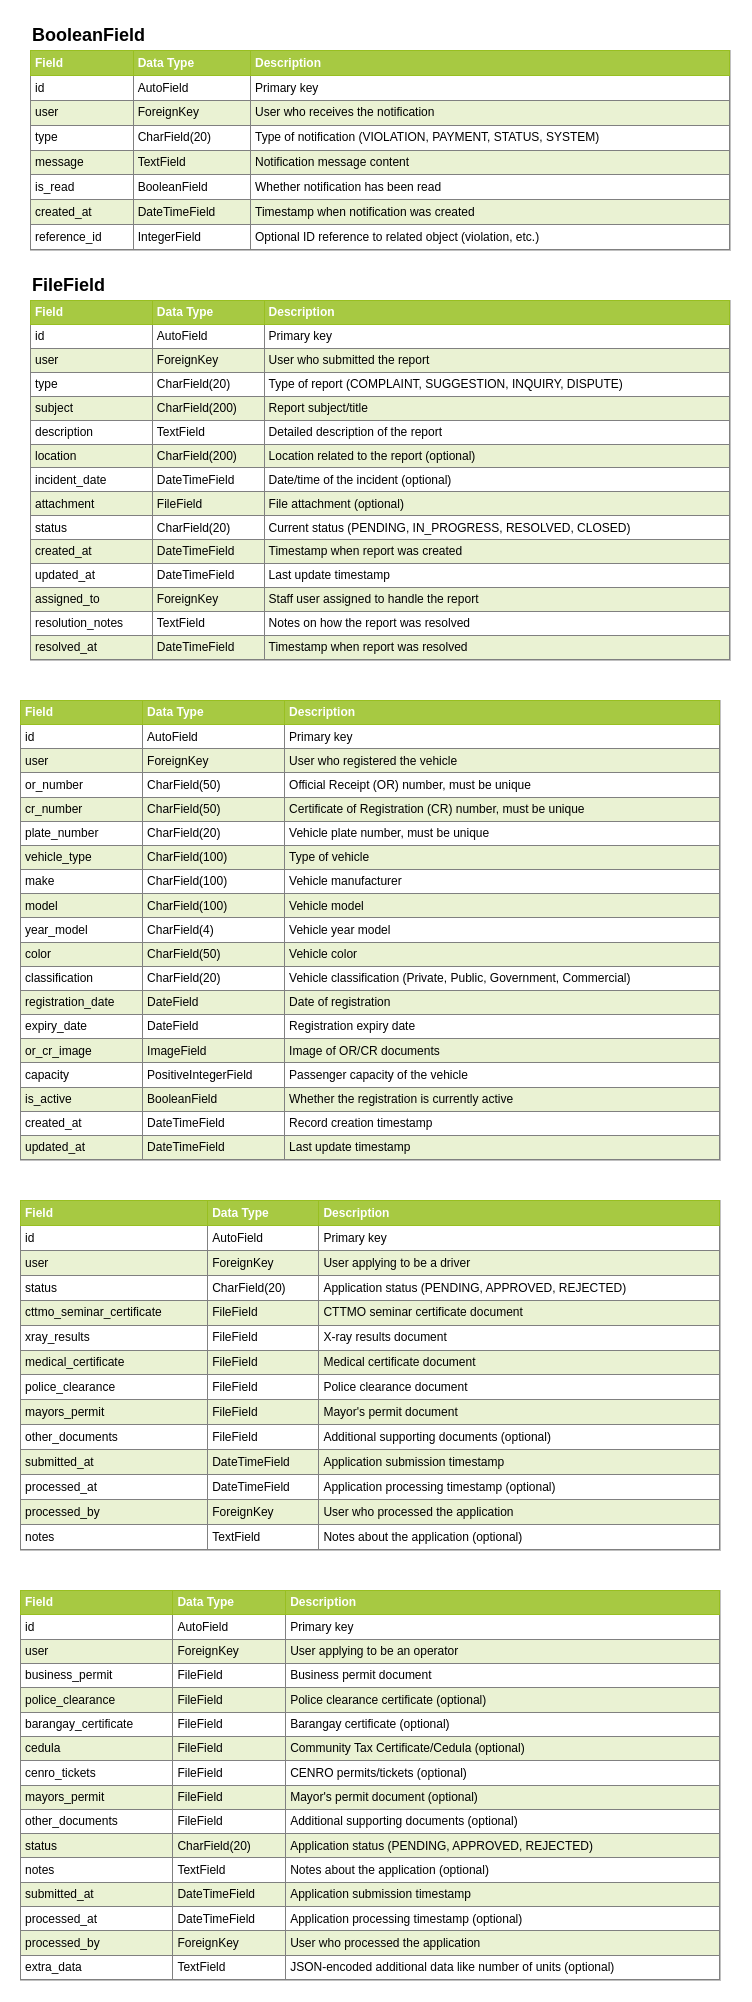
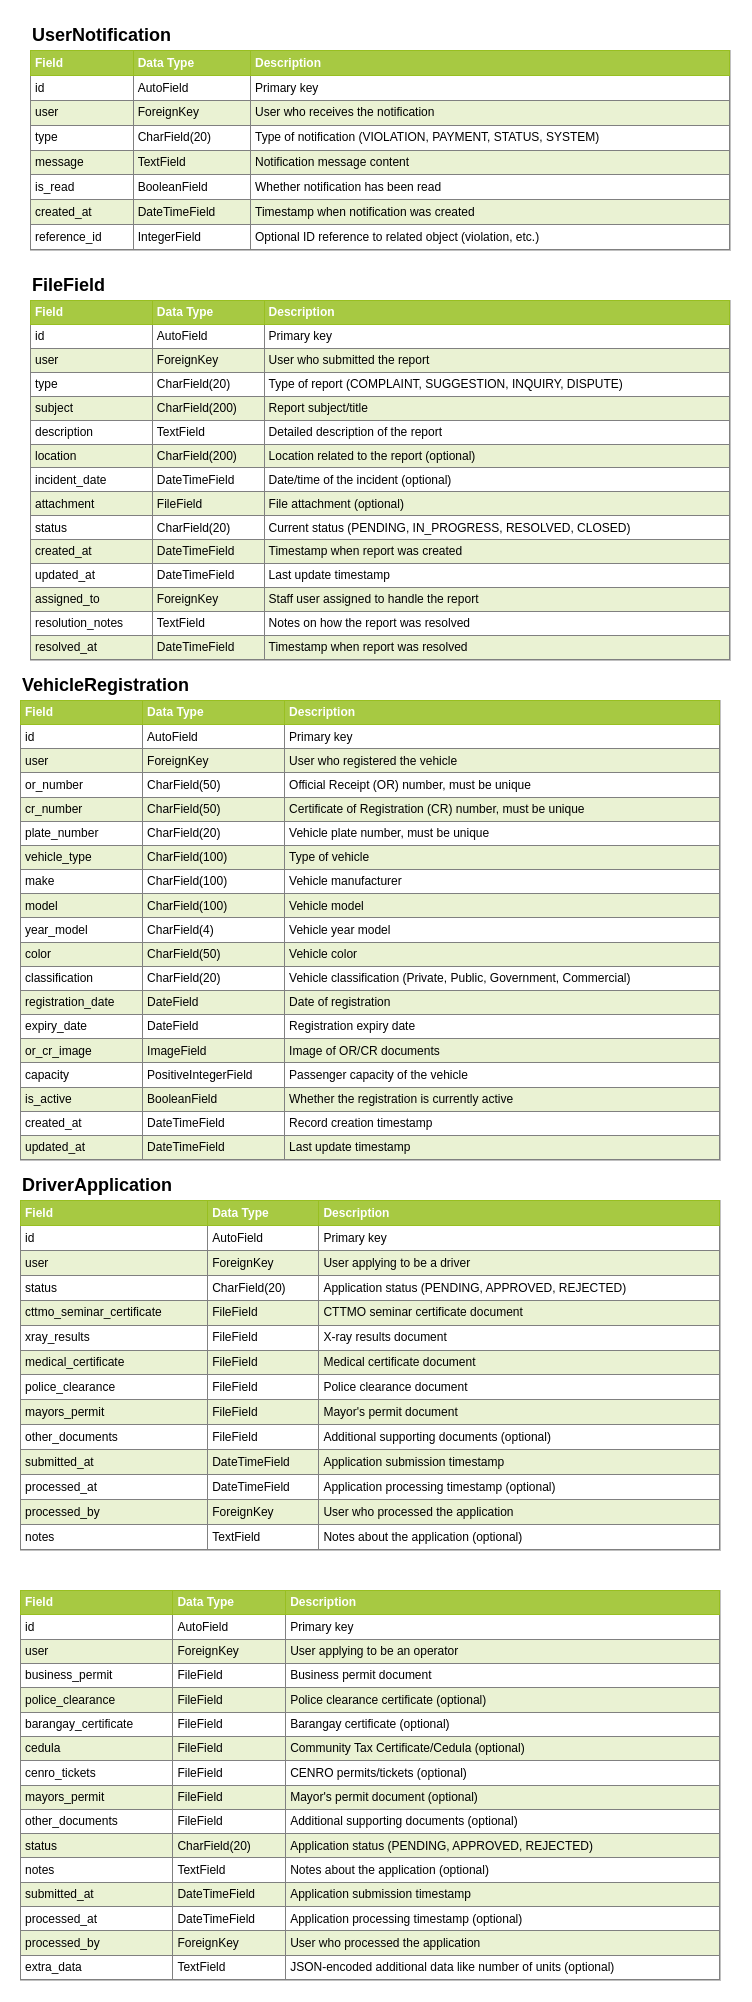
node "BooleanField": label "BooleanField" -> "UserNotification"
node "VehicleRegistration": added
node "DriverApplication": added
